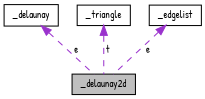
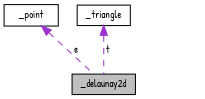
node "_delaunay": label "_delaunay" -> "_point"
node "_edgelist": removed
